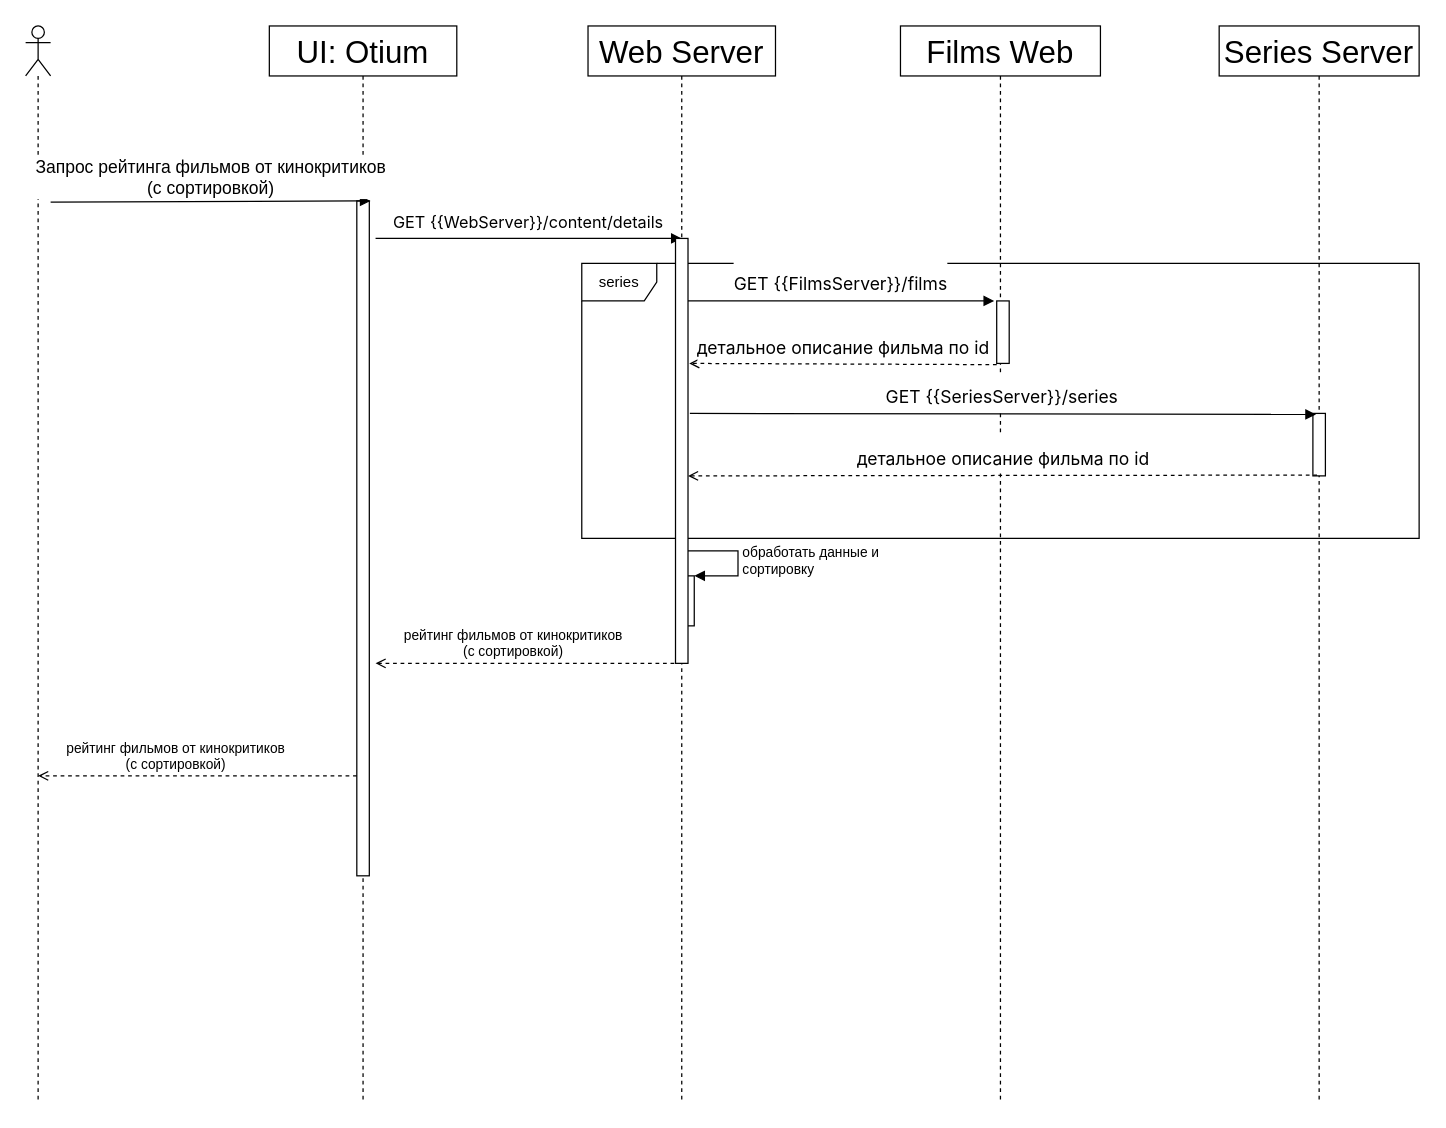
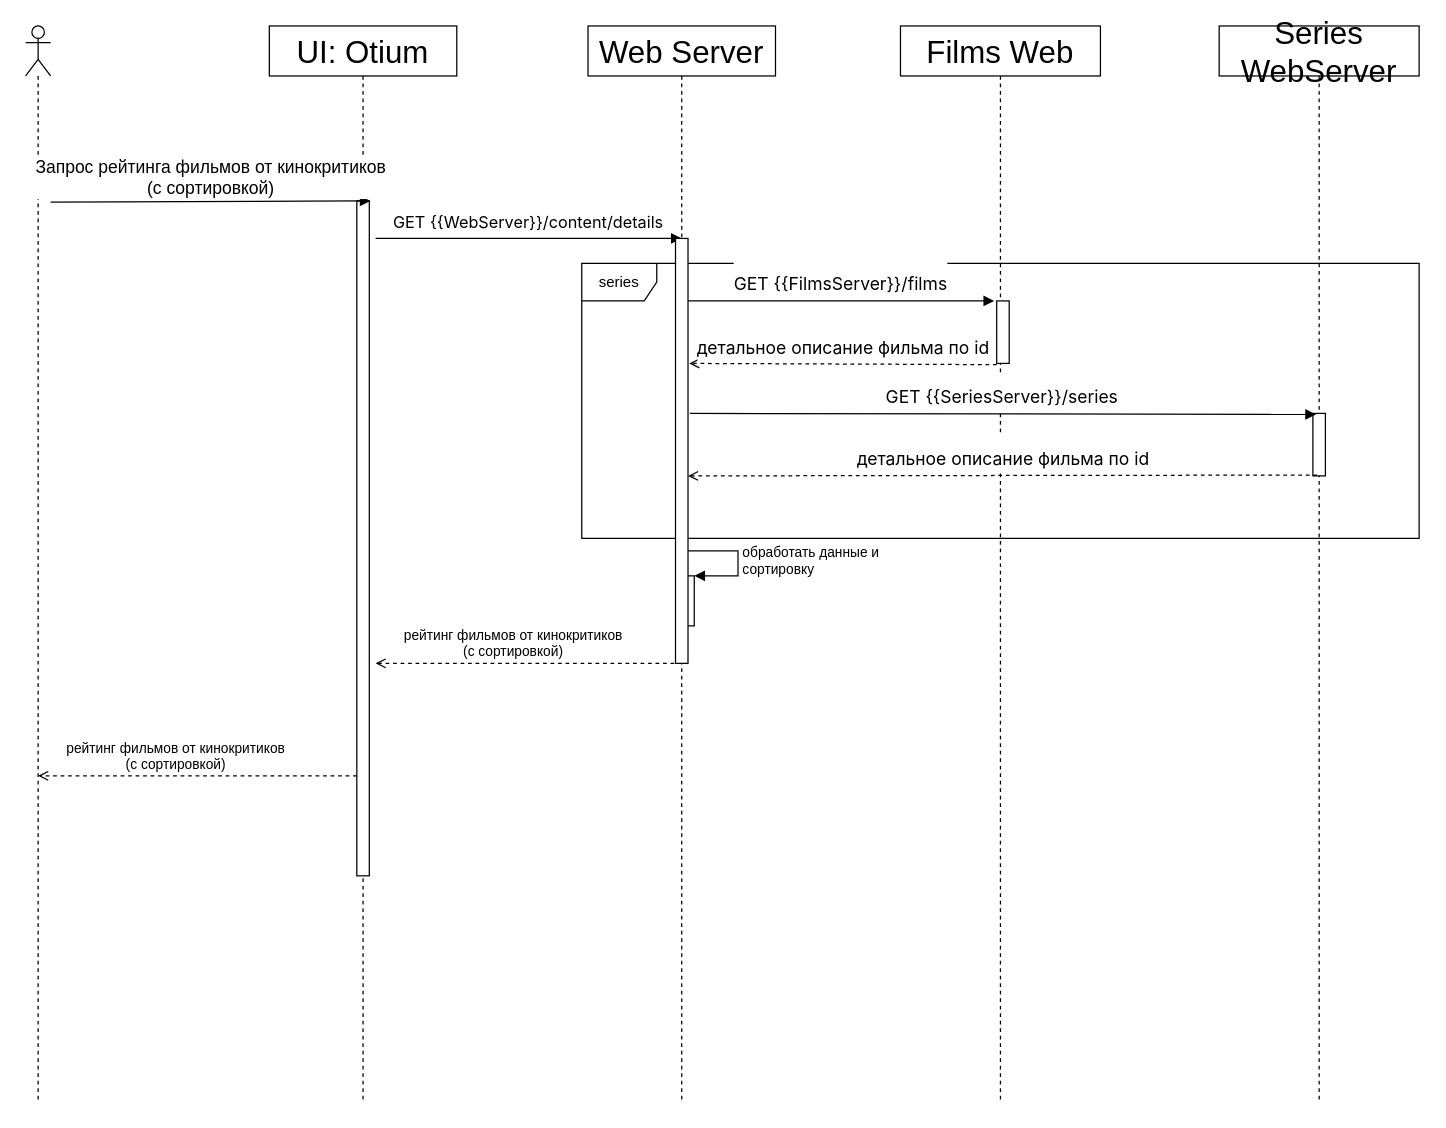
node "Series Server": label "Series Server" -> "Series WebServer"
